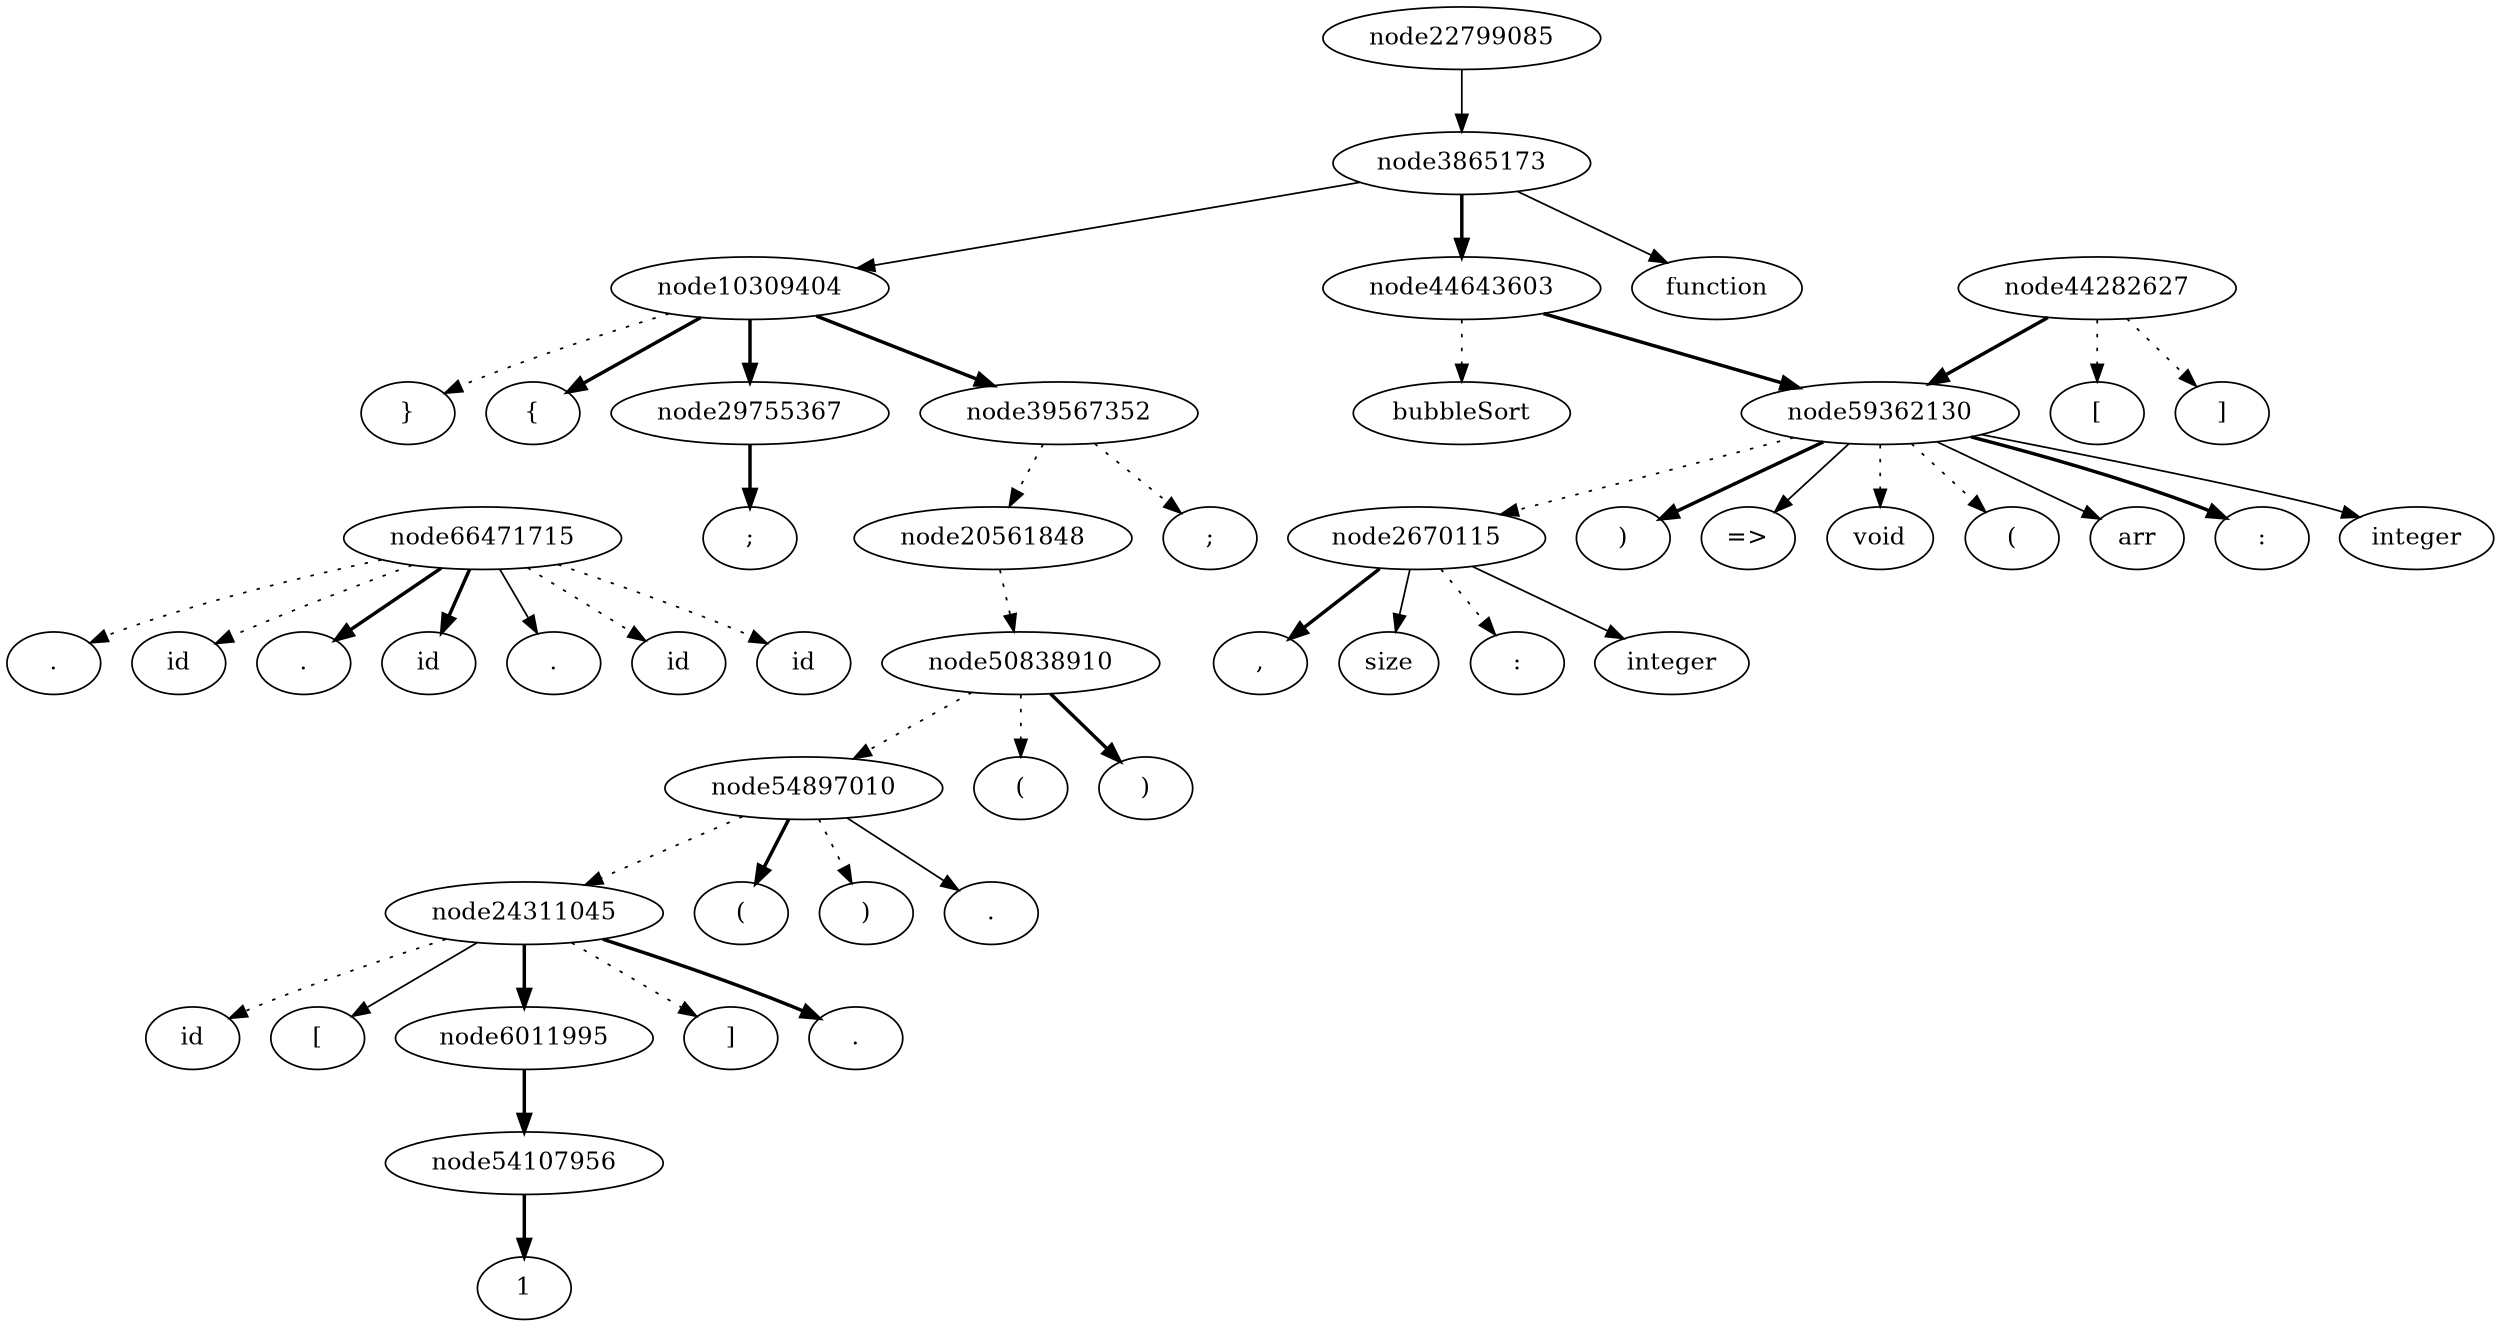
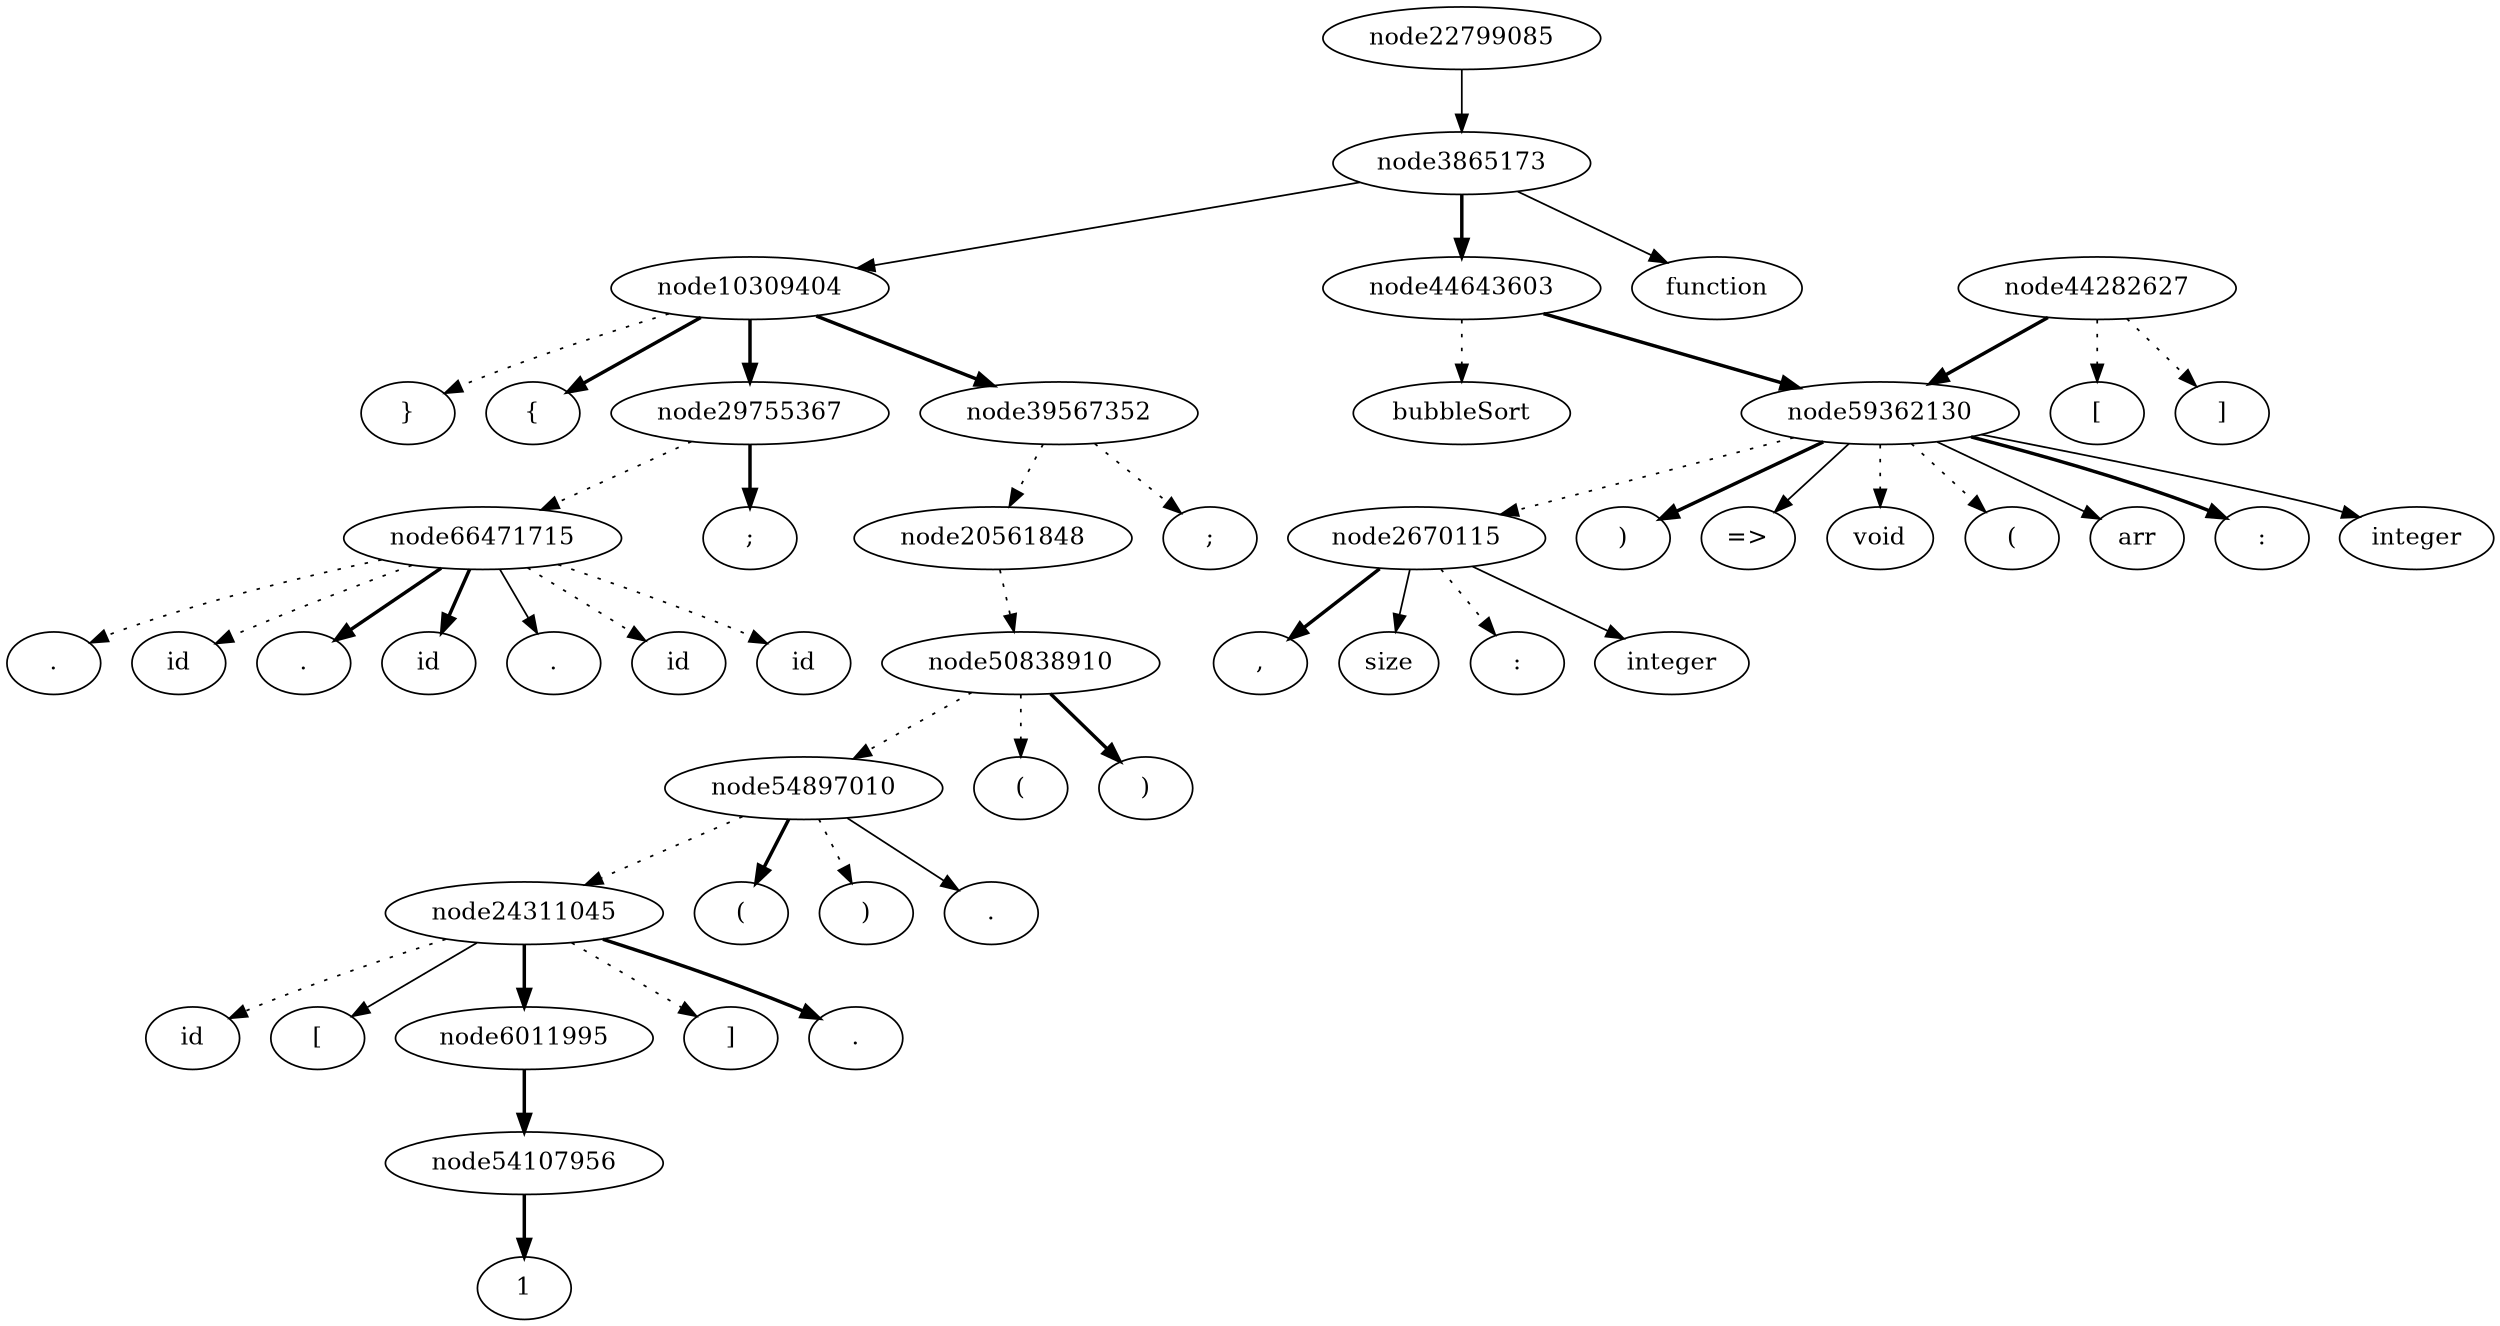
edge "node29755367" -> "node66471715": added
